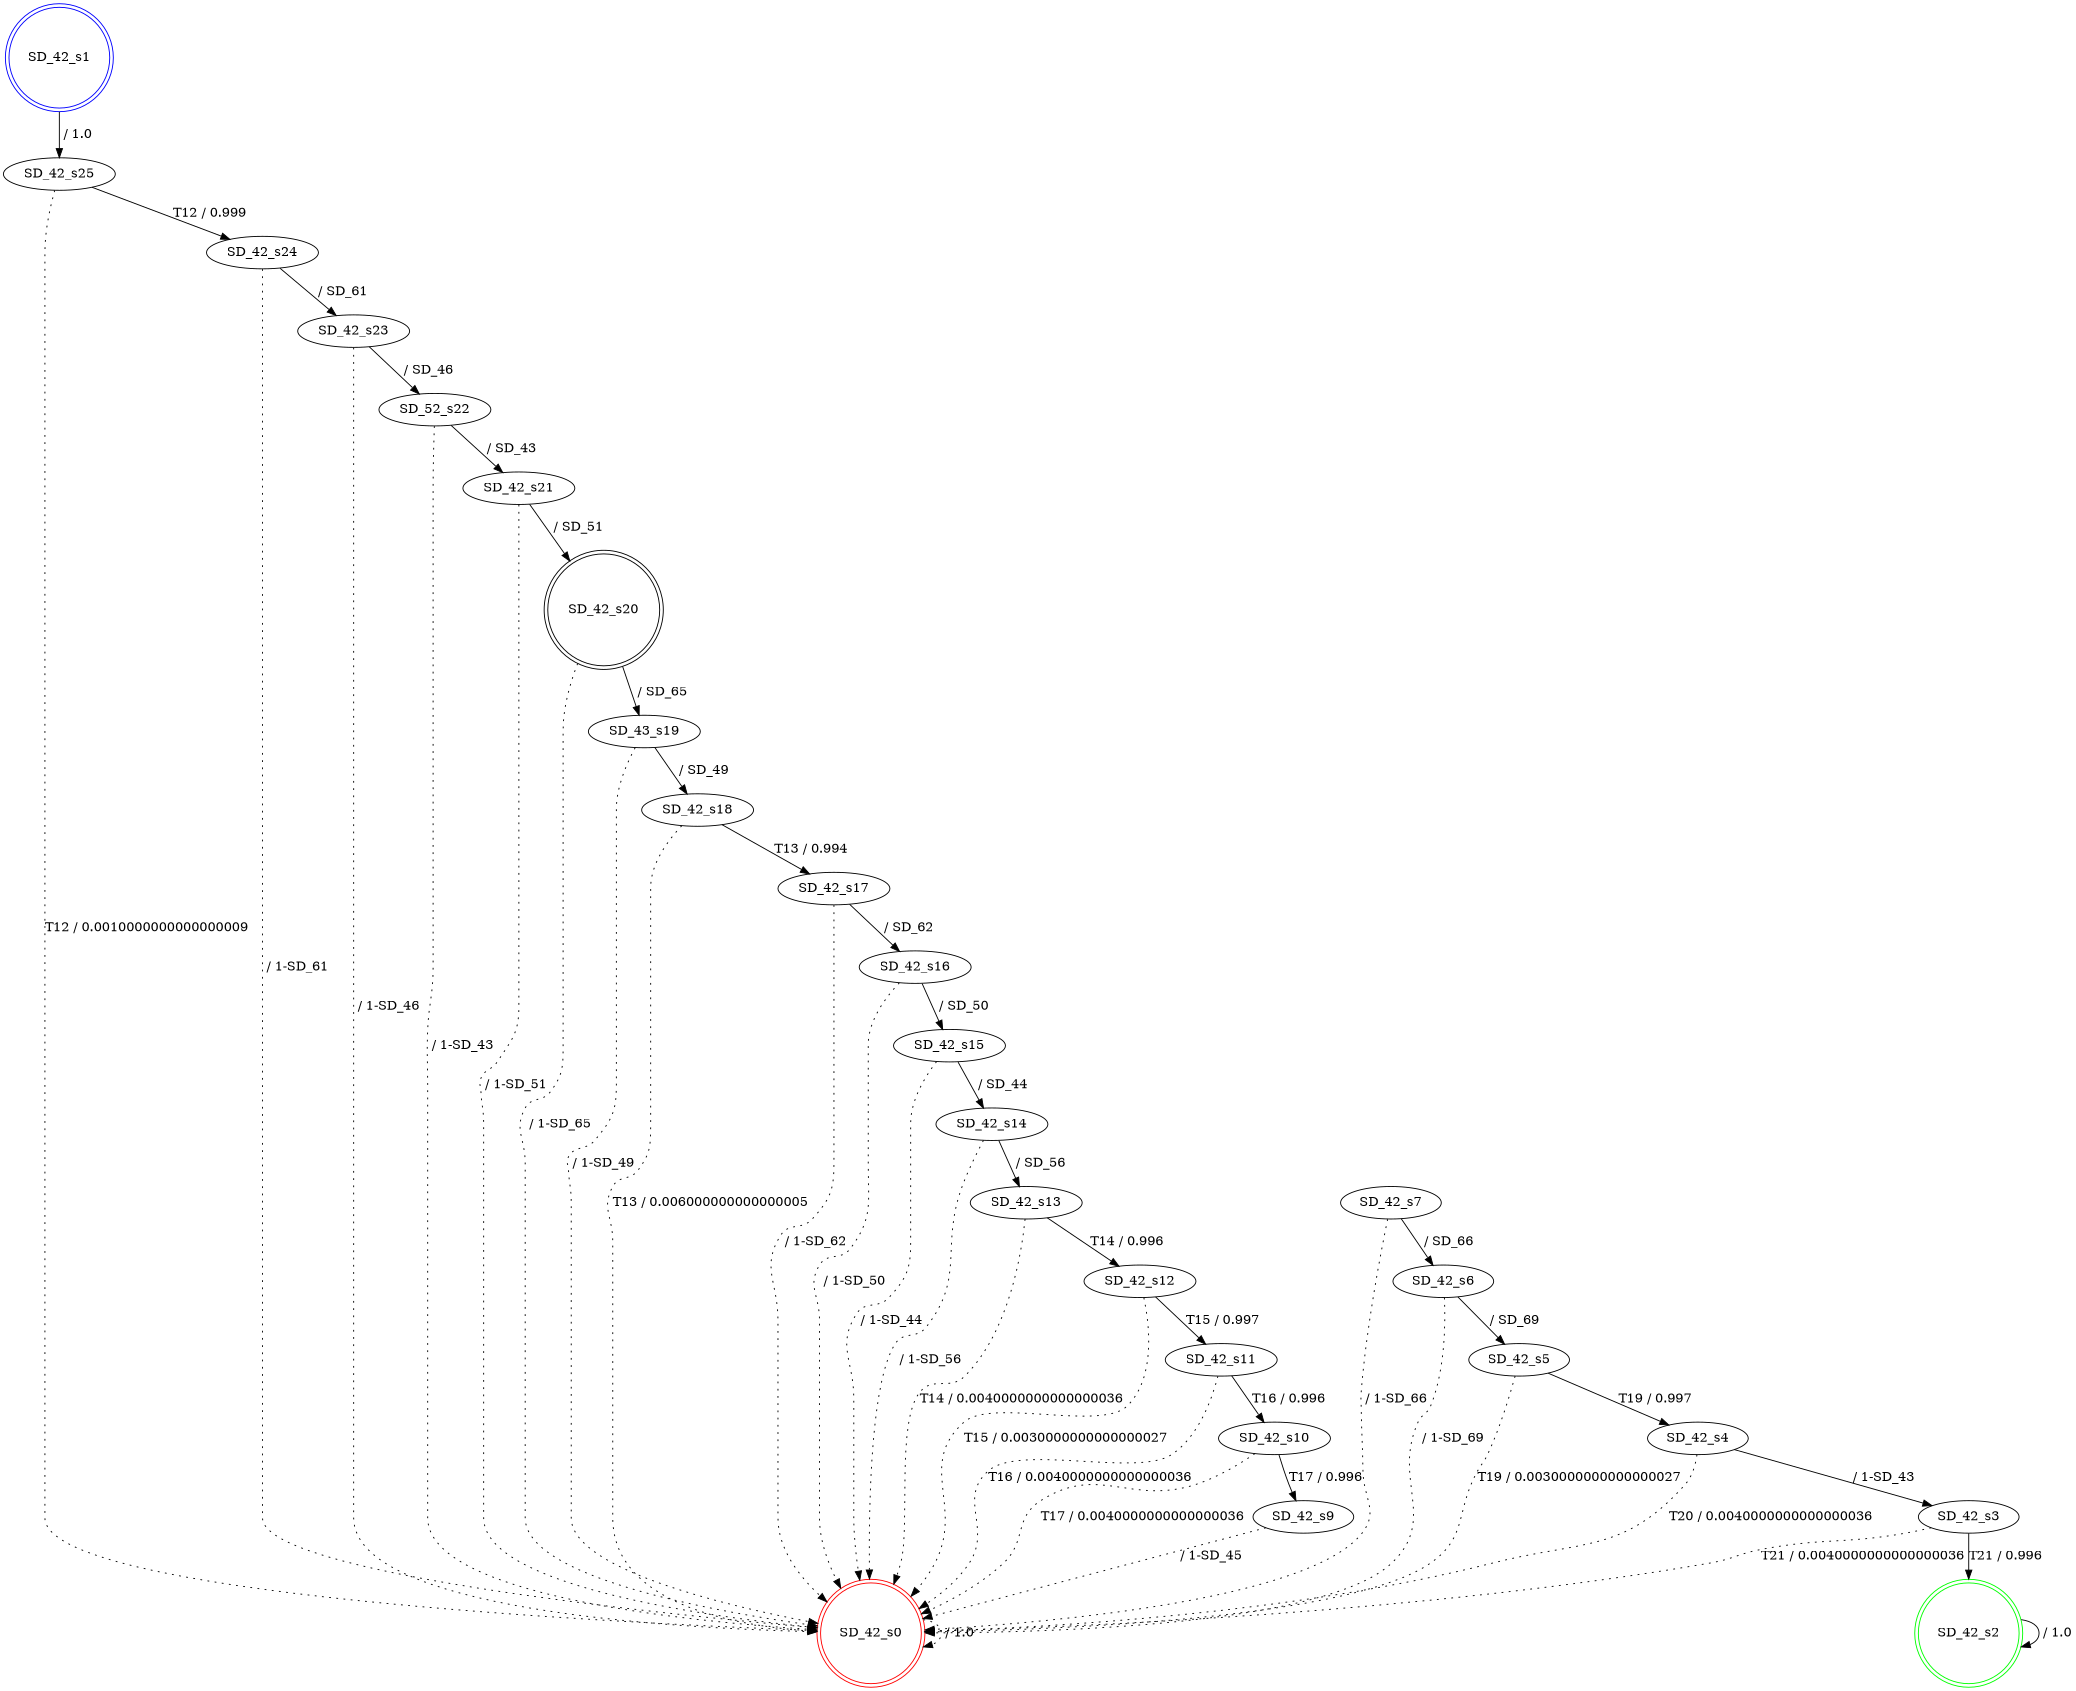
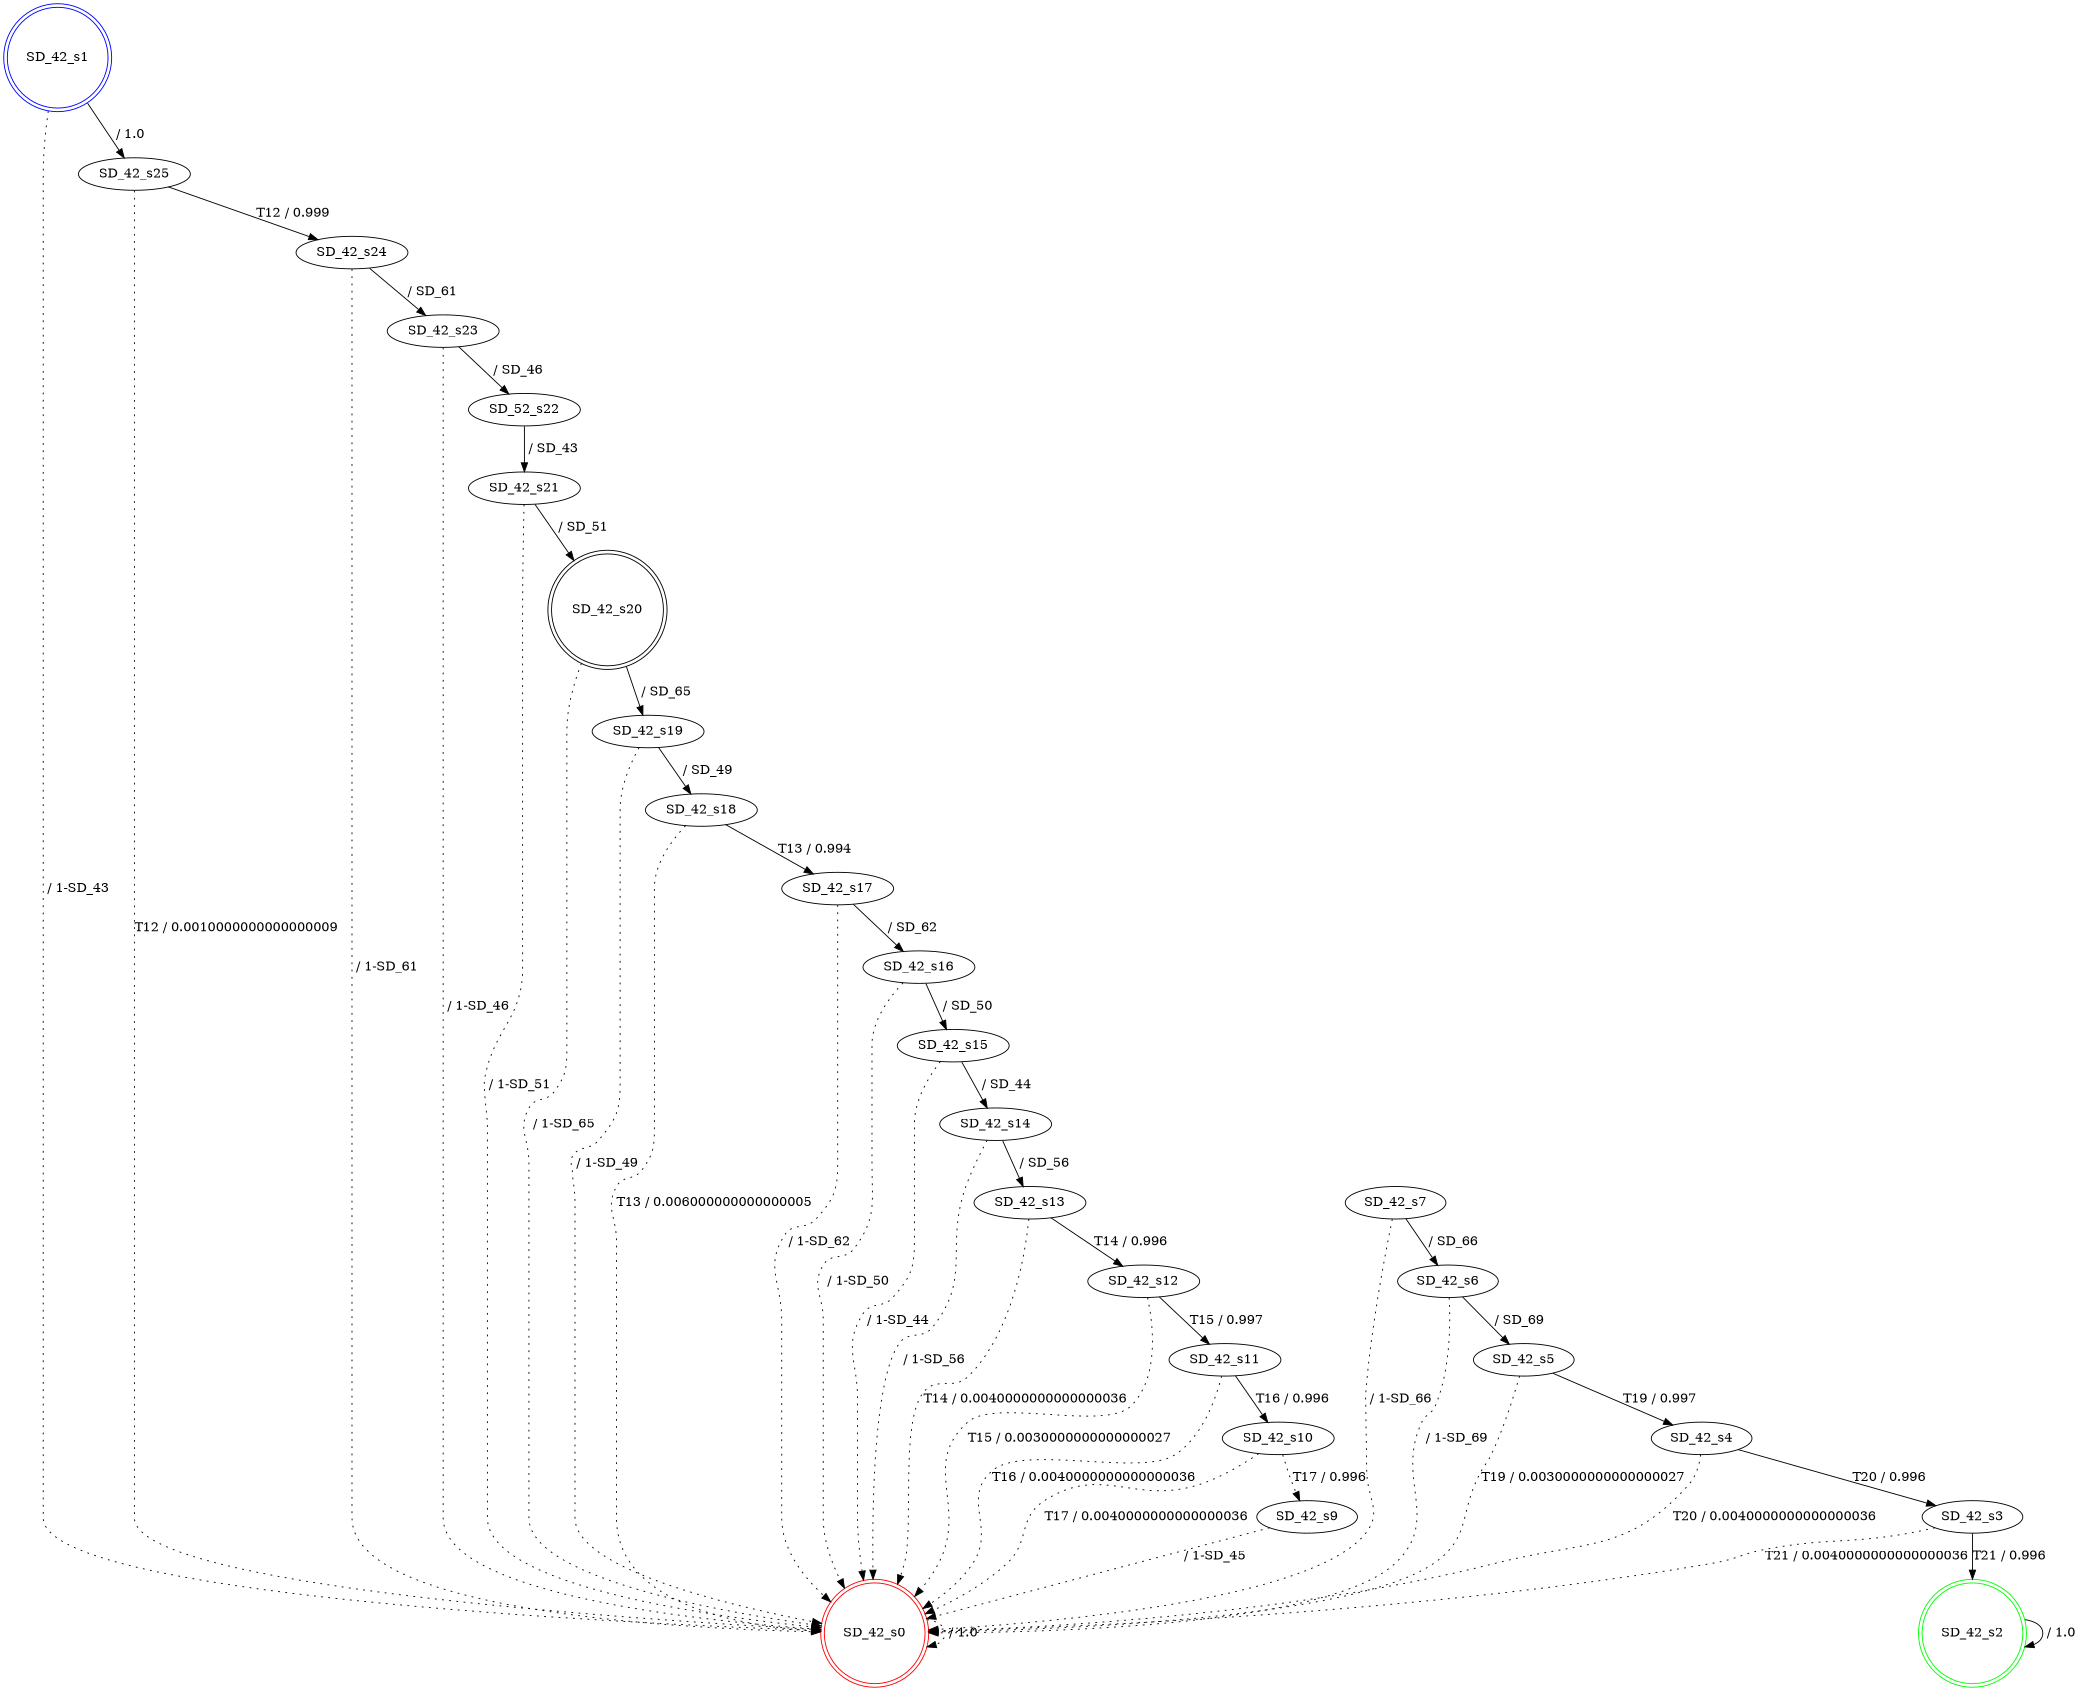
node "SD_43_s19": label "SD_43_s19" -> "SD_42_s19"
edge "SD_52_s22" -> "SD_42_s0": now "SD_42_s1" -> "SD_42_s0"
edge "SD_42_s10" -> "SD_42_s9": style solid -> dotted
edge "SD_42_s4" -> "SD_42_s3": label " / 1-SD_43" -> "T20 / 0.996"
